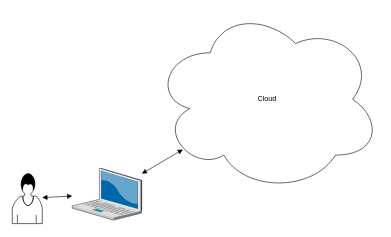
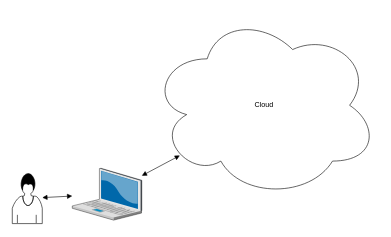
node "Cloud": moved (267, 99) -> (264, 105)
